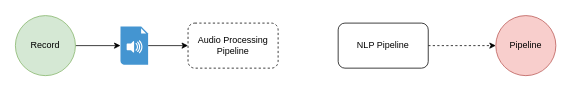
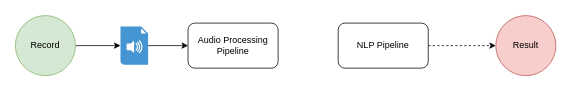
node "Audio Processing Pipeline": style dashed -> solid
node "Pipeline": label "Pipeline" -> "Result"
